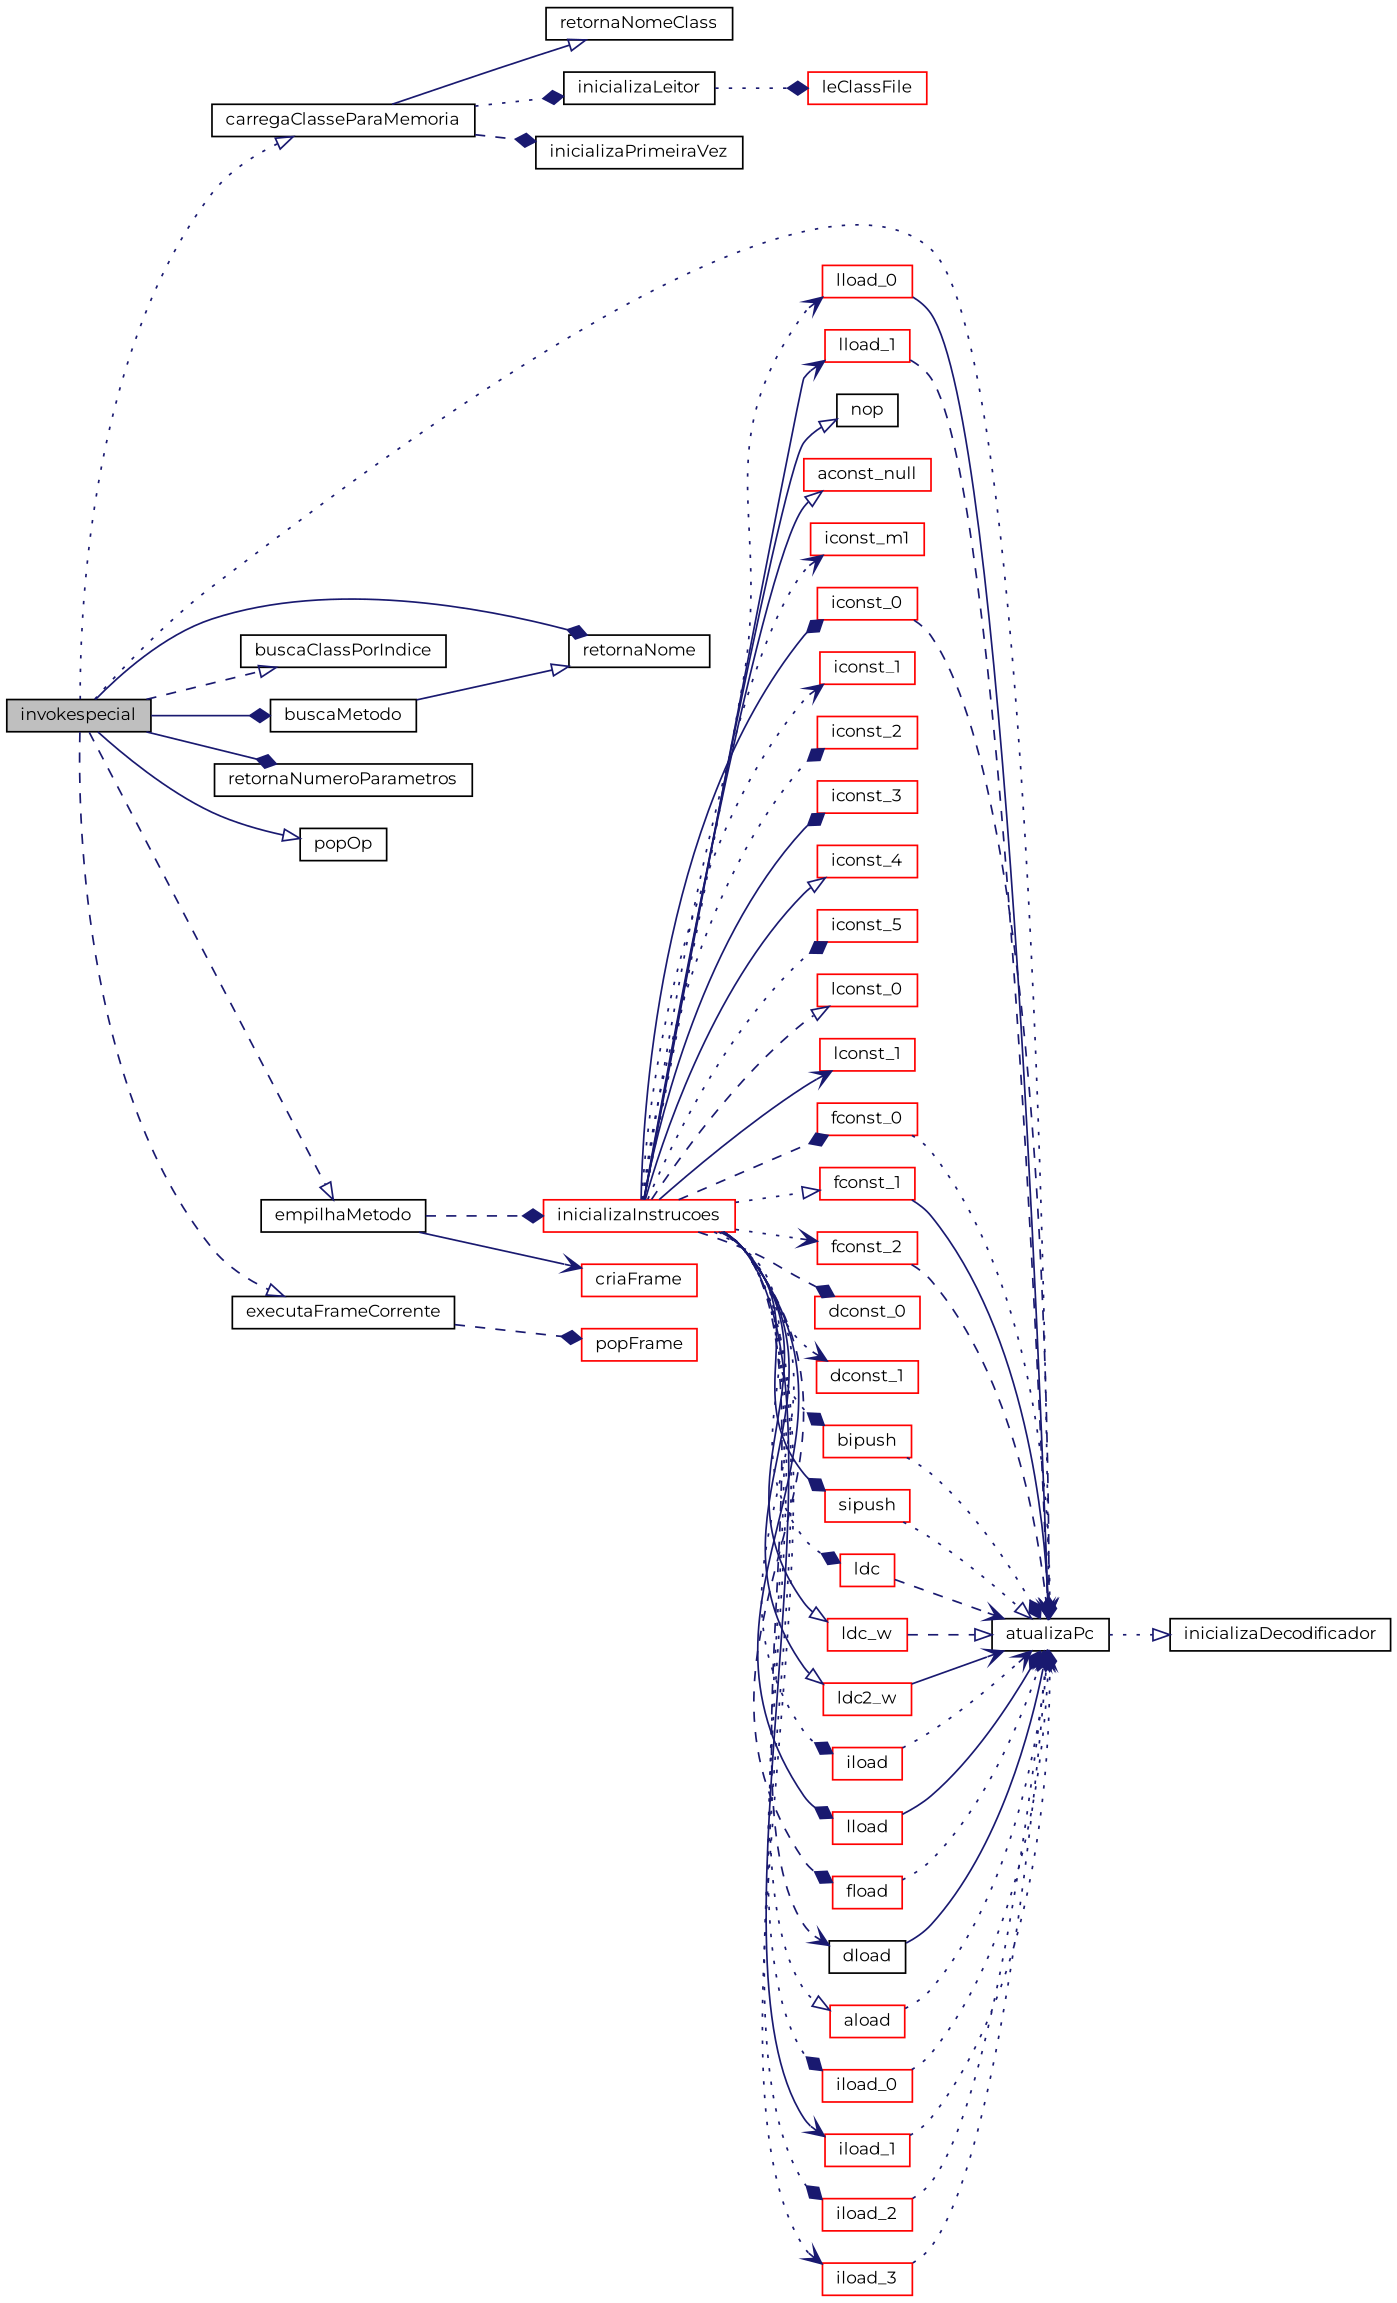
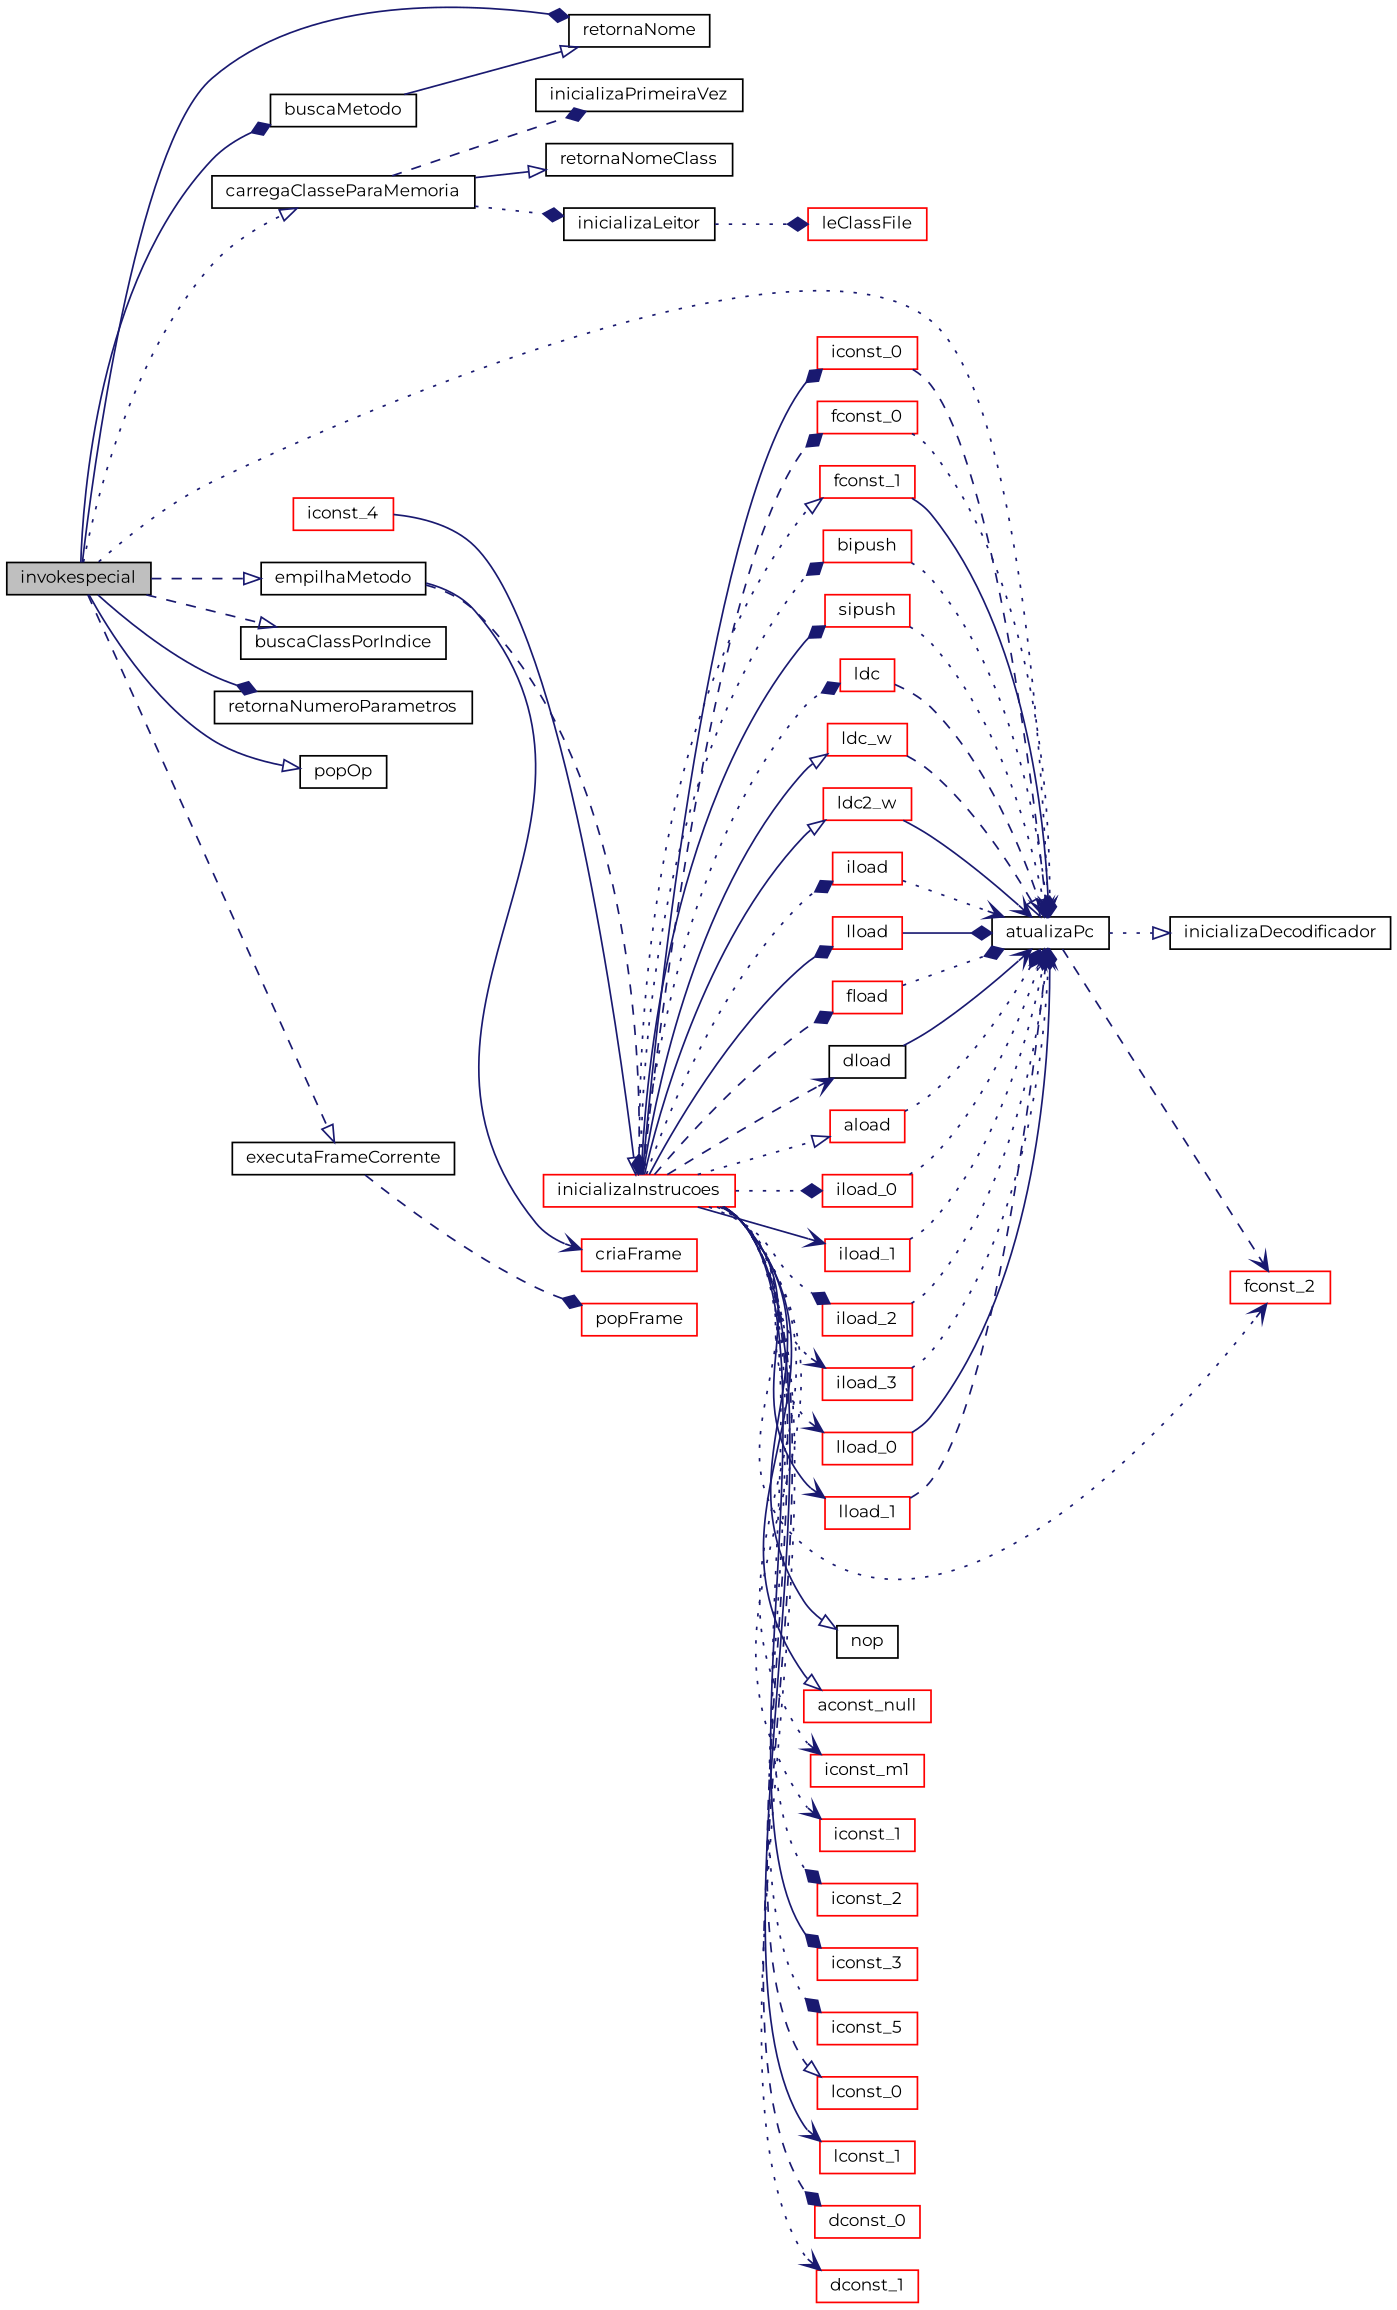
edge "inicializaInstrucoes" -> "iconst_4": reversed
edge "fconst_2" -> "atualizaPc": reversed
